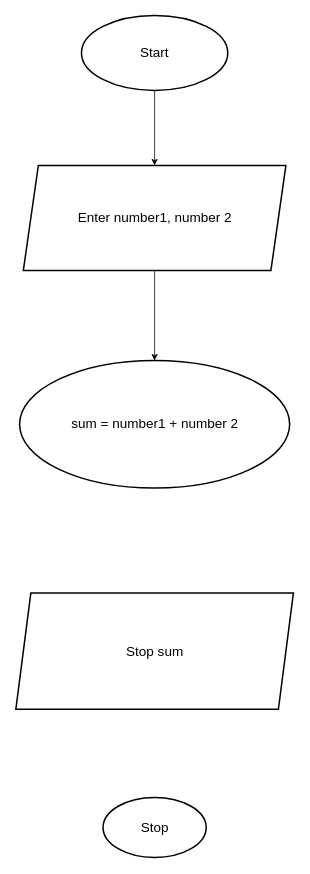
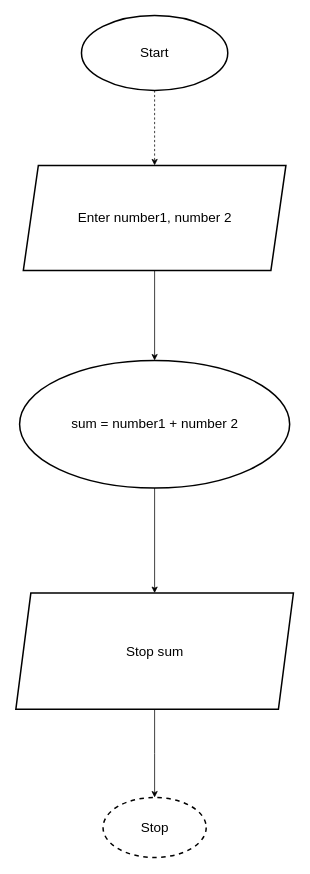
edge "Start" -> "Enter number1, number 2": style solid -> dashed
edge "sum = number1 + number 2" -> "Stop sum": added
edge "Stop sum" -> "Stop": added
node "Stop": style solid -> dashed
